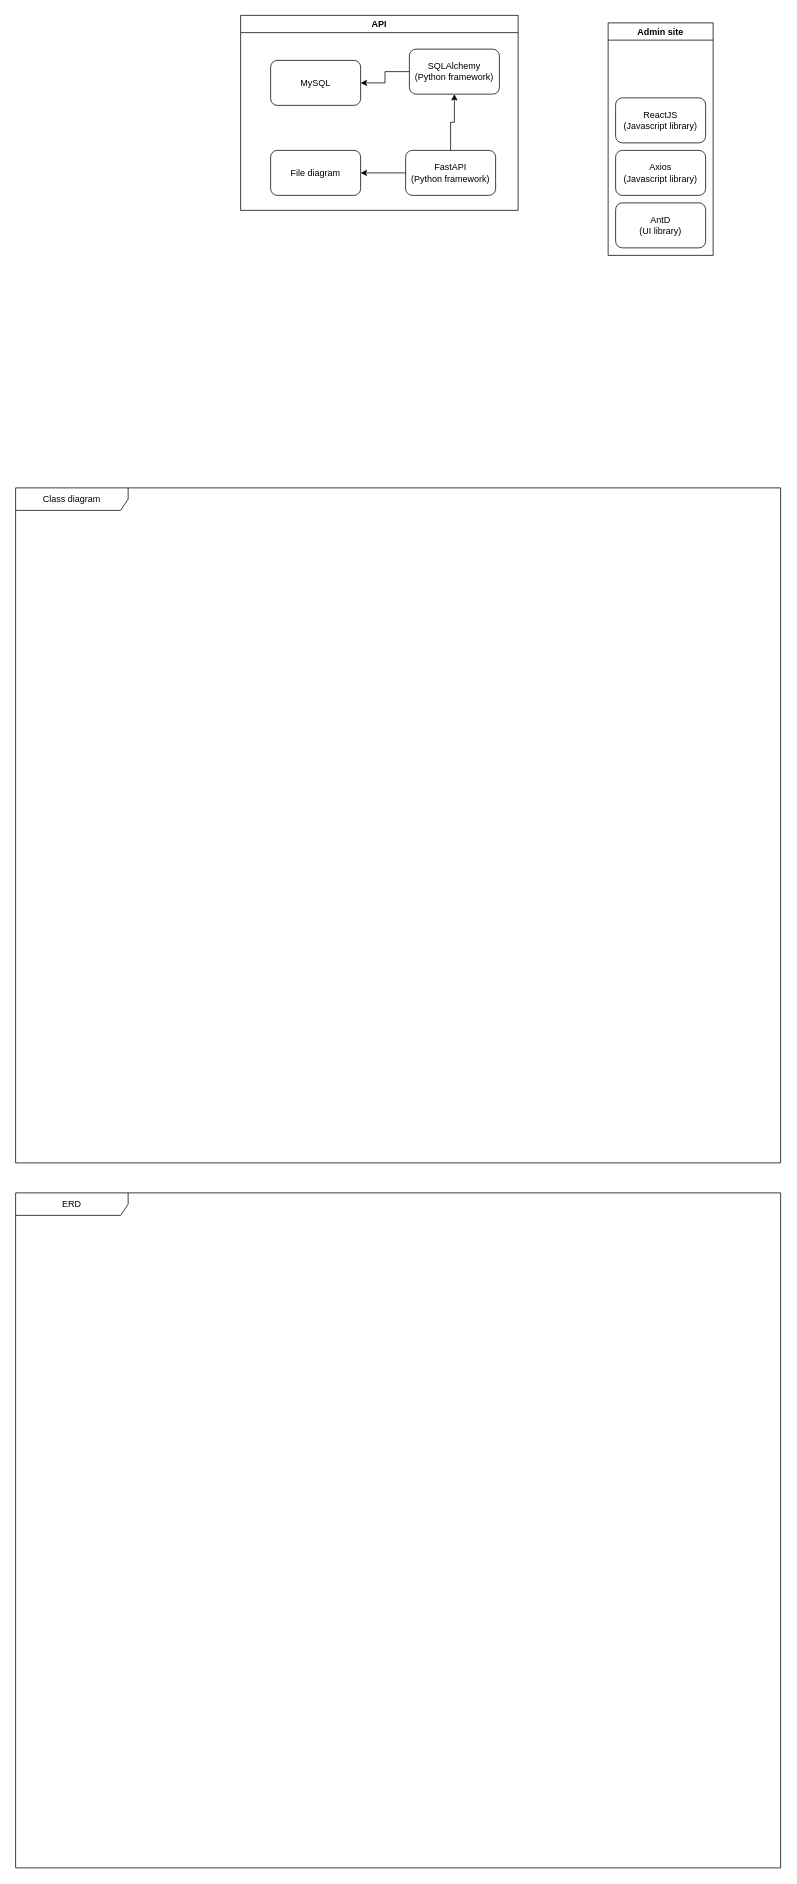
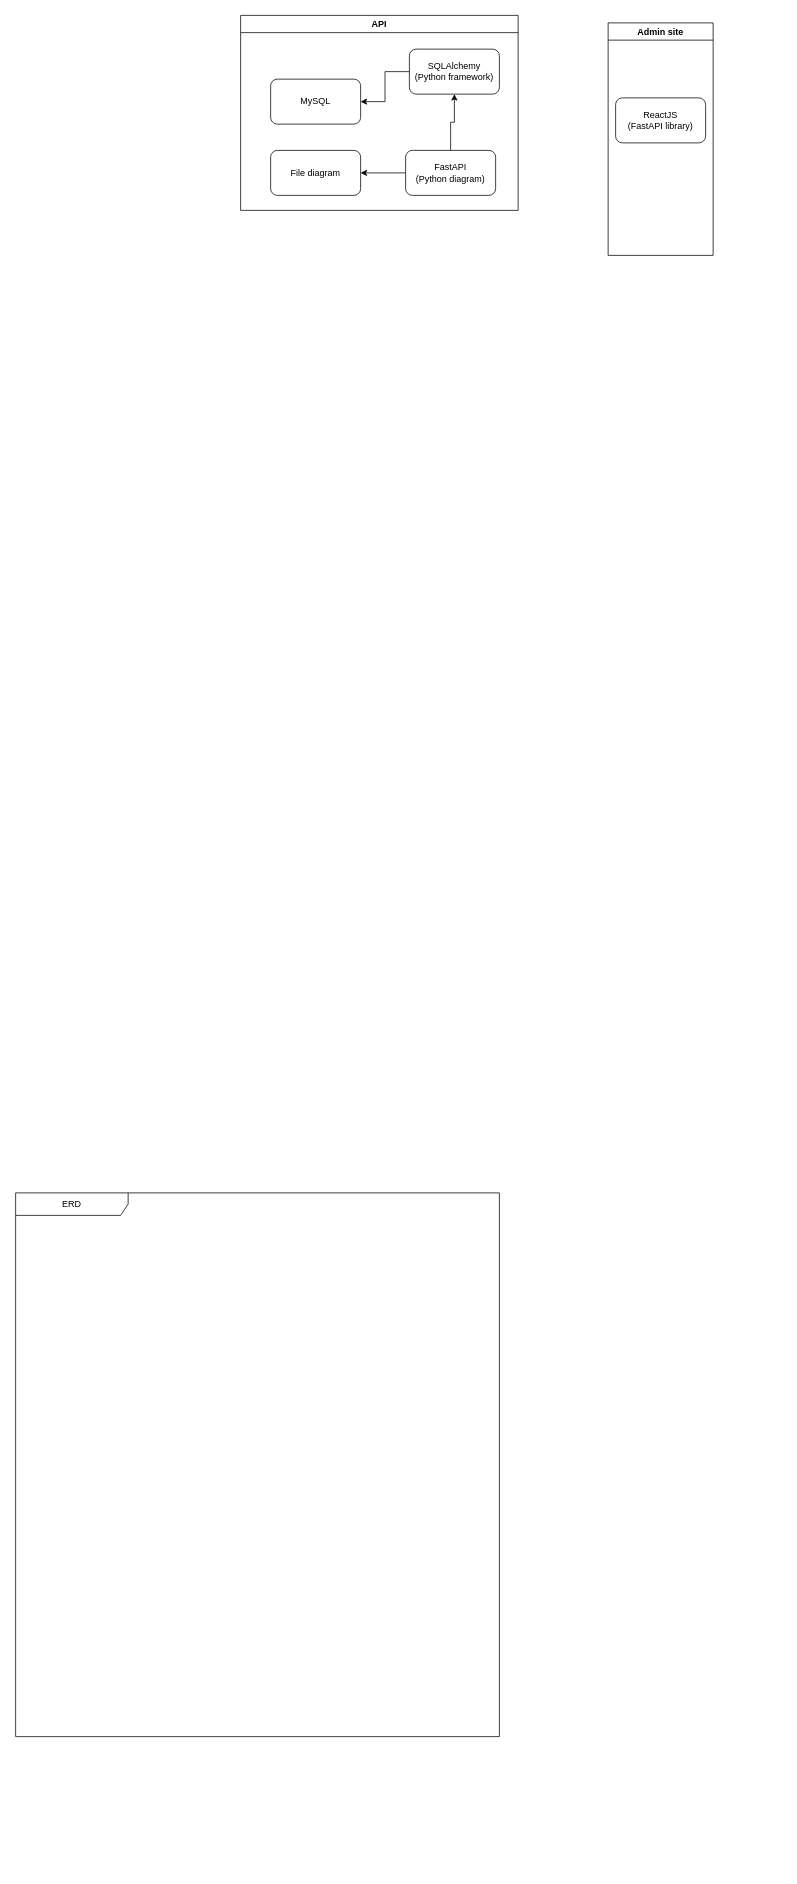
node "MySQL": moved (315, 83) -> (315, 102)
node "ReactJS (Javascript library)": label "ReactJS (Javascript library)" -> "ReactJS (FastAPI library)"
node "FastAPI (Python framework)": label "FastAPI (Python framework)" -> "FastAPI (Python diagram)"
node "Axios (Javascript library)": removed
node "AntD (UI library)": removed
node "Class diagram": removed
node "ERD": size 765x675 -> 484x544
